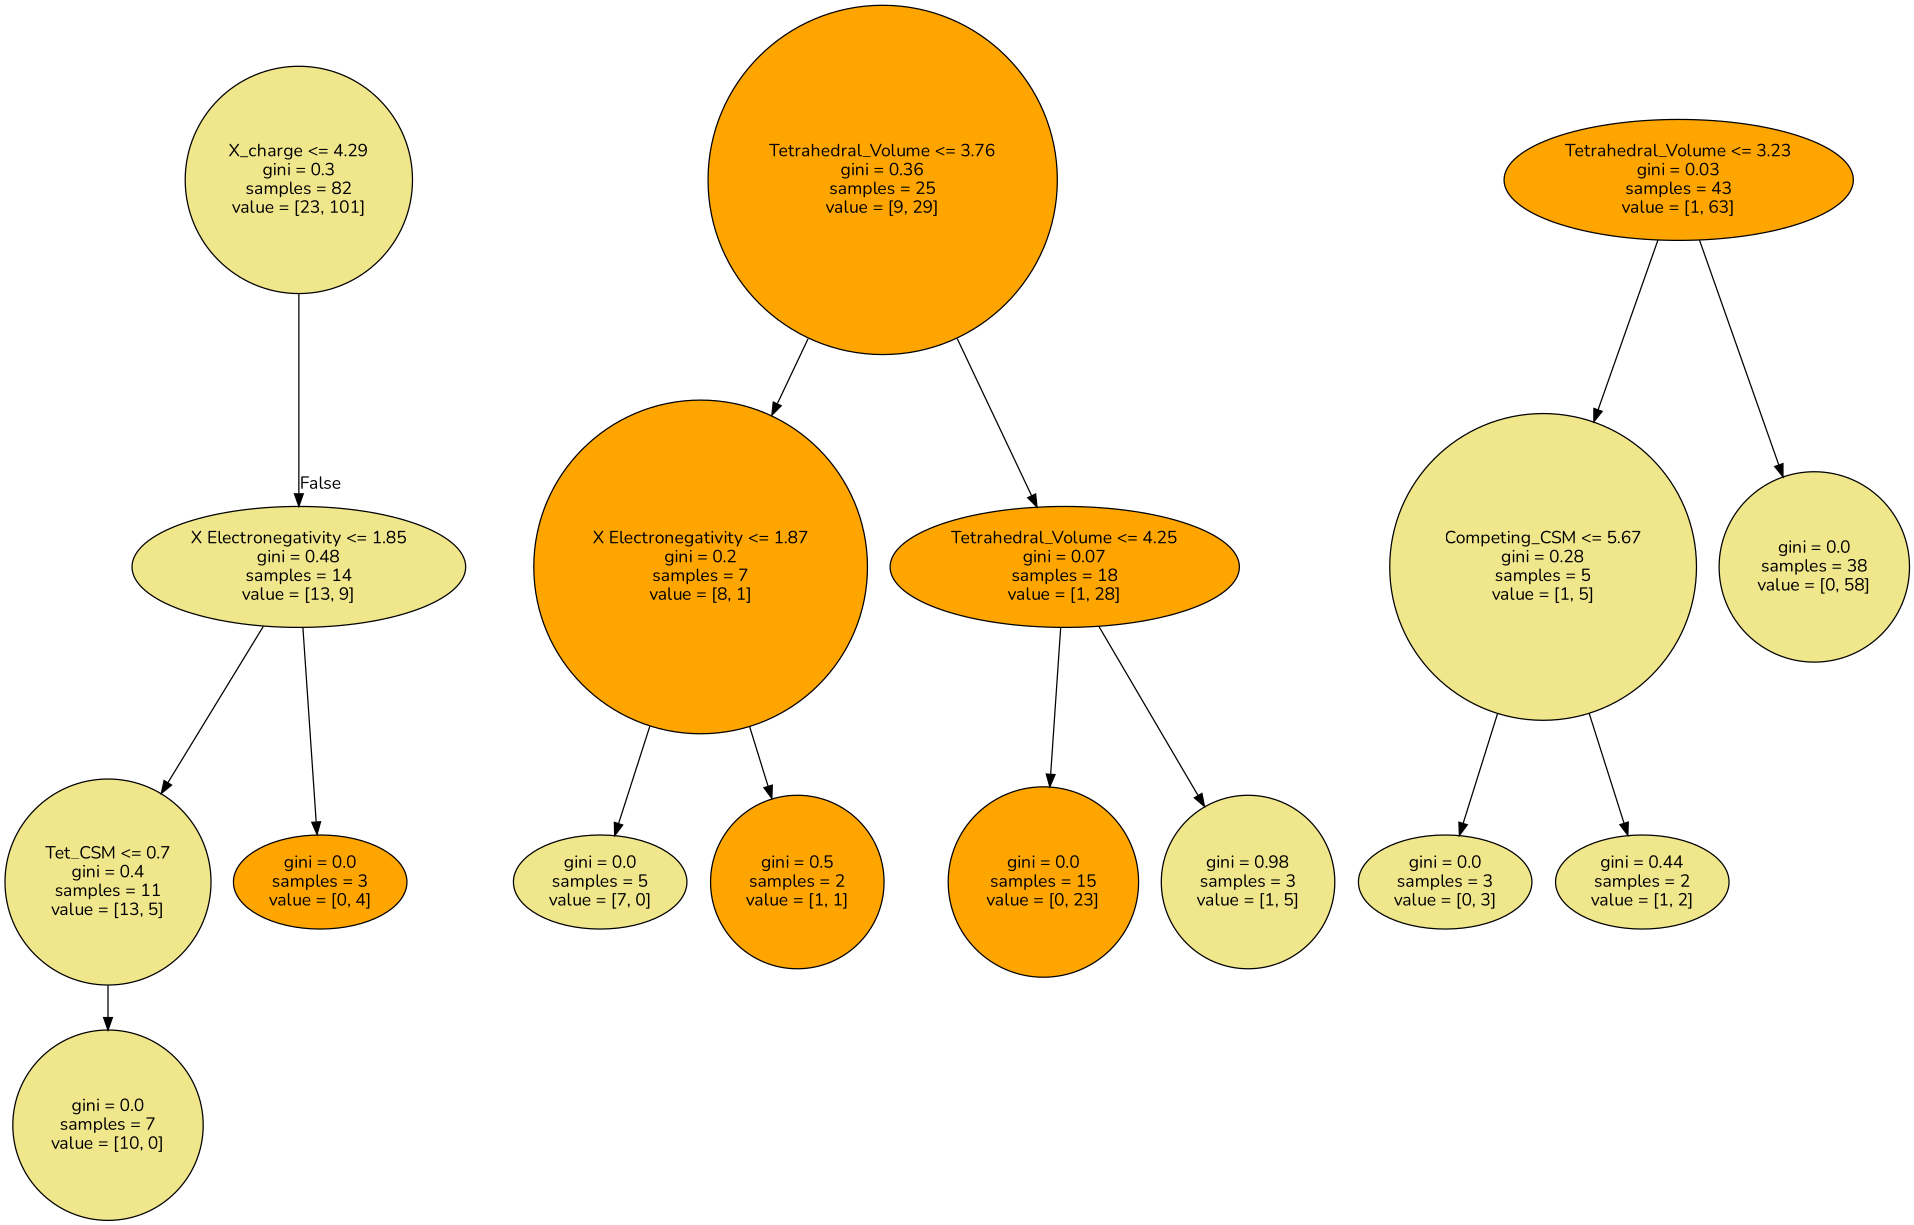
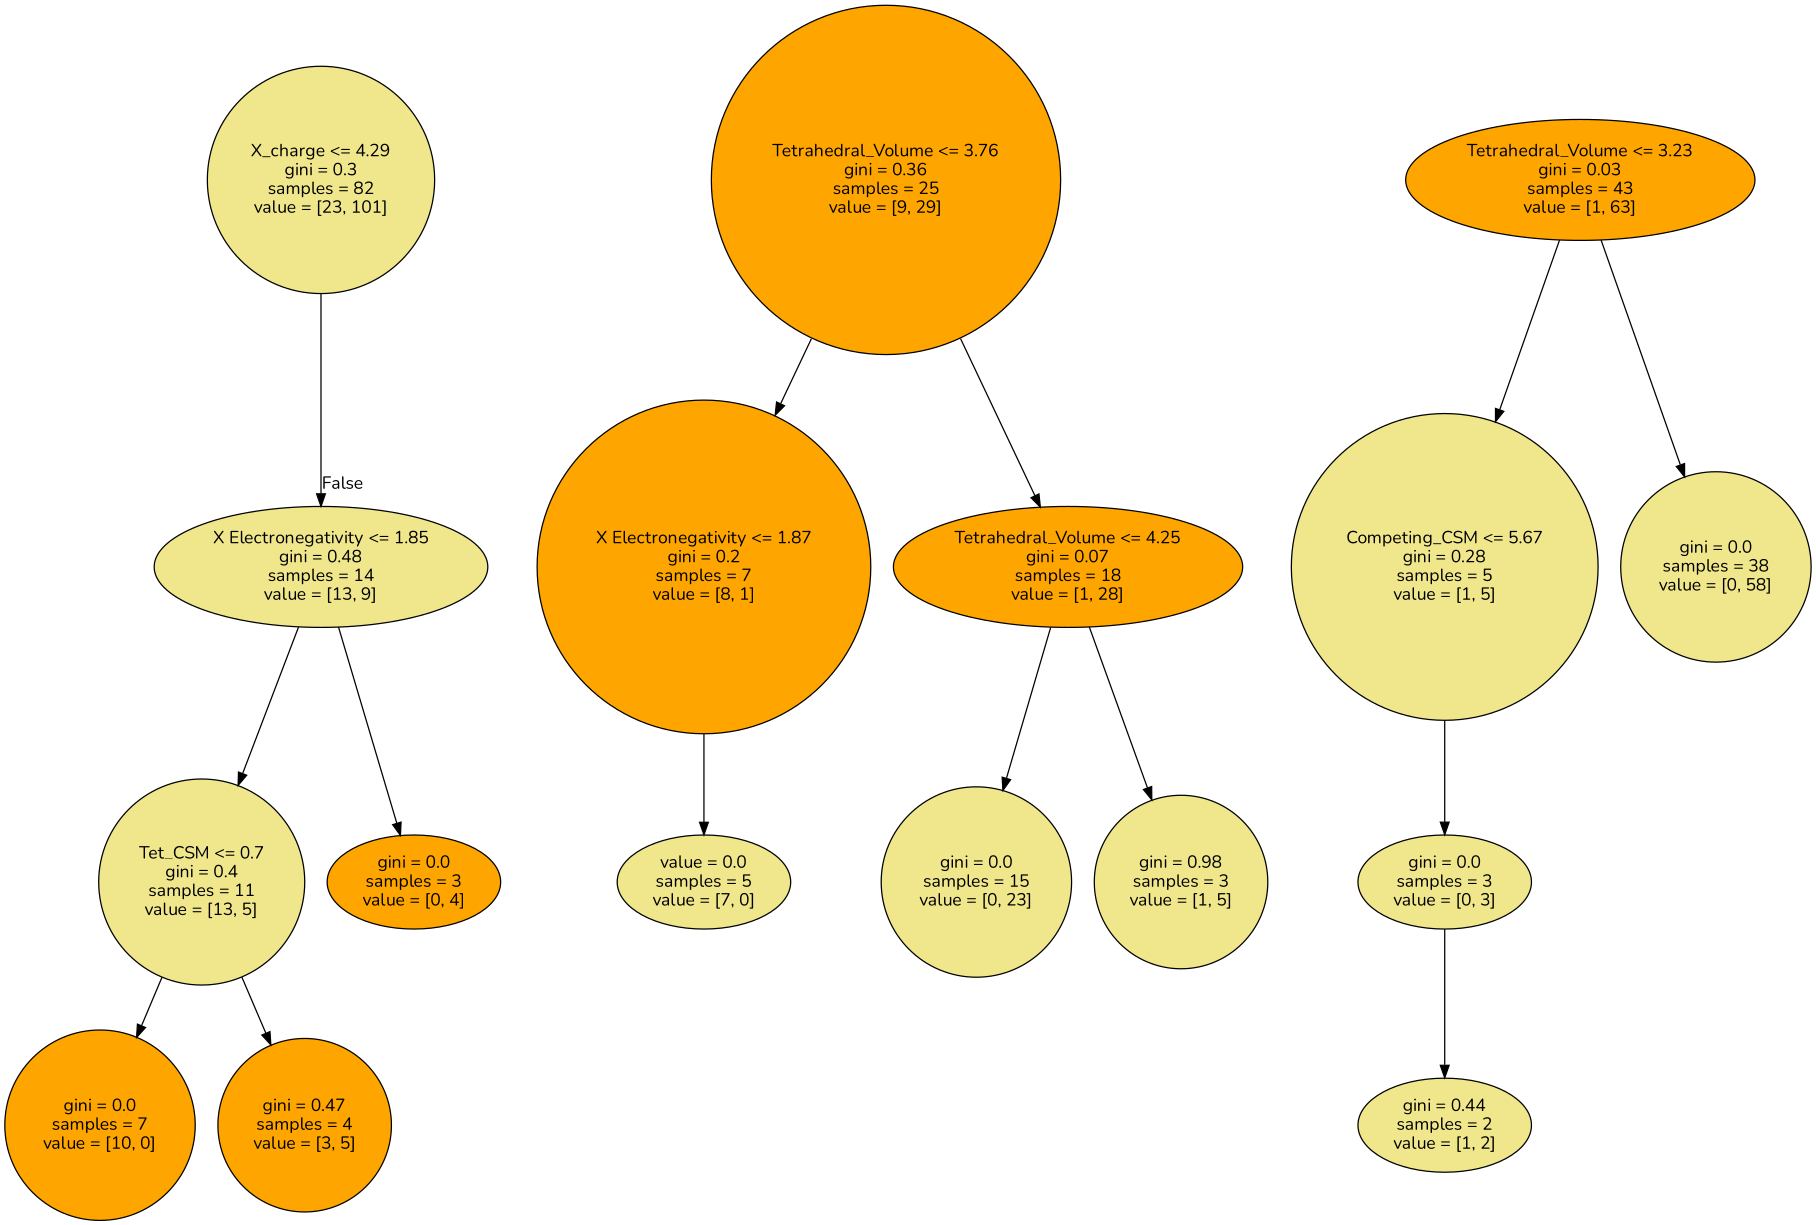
edge "Competing_CSM <= 5.67 gini = 0.28 samples = 5 value = [1, 5]" -> "gini = 0.44 samples = 2 value = [1, 2]": now "gini = 0.0 samples = 3 value = [0, 3]" -> "gini = 0.44 samples = 2 value = [1, 2]"
node "gini = 0.0 samples = 5 value = [7, 0]": label "gini = 0.0 samples = 5 value = [7, 0]" -> "value = 0.0 samples = 5 value = [7, 0]"
node "gini = 0.5 samples = 2 value = [1, 1]": removed
node "gini = 0.0 samples = 15 value = [0, 23]": fillcolor orange -> khaki
node "gini = 0.0 samples = 7 value = [10, 0]": fillcolor khaki -> orange
node "gini = 0.47 samples = 4 value = [3, 5]": added
